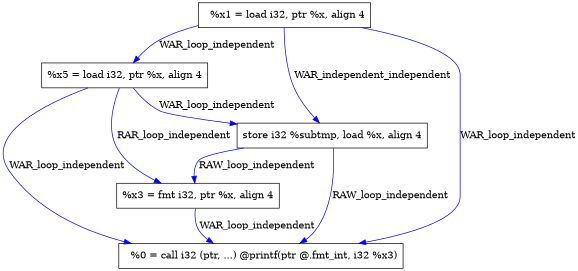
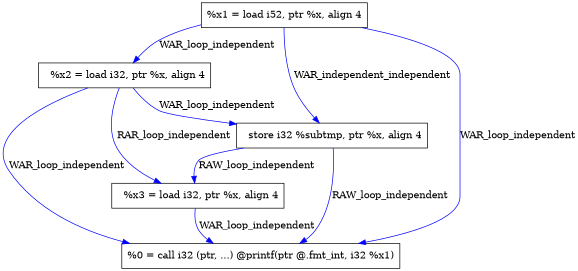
node "%x1 = load i32, ptr %x, align 4": label "%x1 = load i32, ptr %x, align 4" -> "%x1 = load i52, ptr %x, align 4"
node "%x5 = load i32, ptr %x, align 4": label "%x5 = load i32, ptr %x, align 4" -> "%x2 = load i32, ptr %x, align 4"
node "store i32 %subtmp, load %x, align 4": label "store i32 %subtmp, load %x, align 4" -> "store i32 %subtmp, ptr %x, align 4"
node "%x3 = fmt i32, ptr %x, align 4": label "%x3 = fmt i32, ptr %x, align 4" -> "%x3 = load i32, ptr %x, align 4"
node "%0 = call i32 (ptr, ...) @printf(ptr @.fmt_int, i32 %x3)": label "%0 = call i32 (ptr, ...) @printf(ptr @.fmt_int, i32 %x3)" -> "%0 = call i32 (ptr, ...) @printf(ptr @.fmt_int, i32 %x1)"
